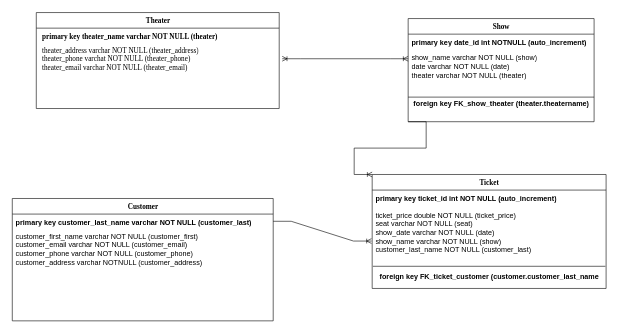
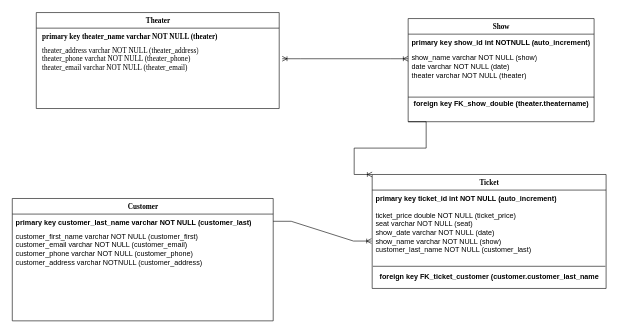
node "primary key date_id int NOTNULL (auto_increment)": label "primary key date_id int NOTNULL (auto_increment)" -> "primary key show_id int NOTNULL (auto_increment)"
node "foreign key FK_show_theater (theater.theatername)": label "foreign key FK_show_theater (theater.theatername)" -> "foreign key FK_show_double (theater.theatername)"
